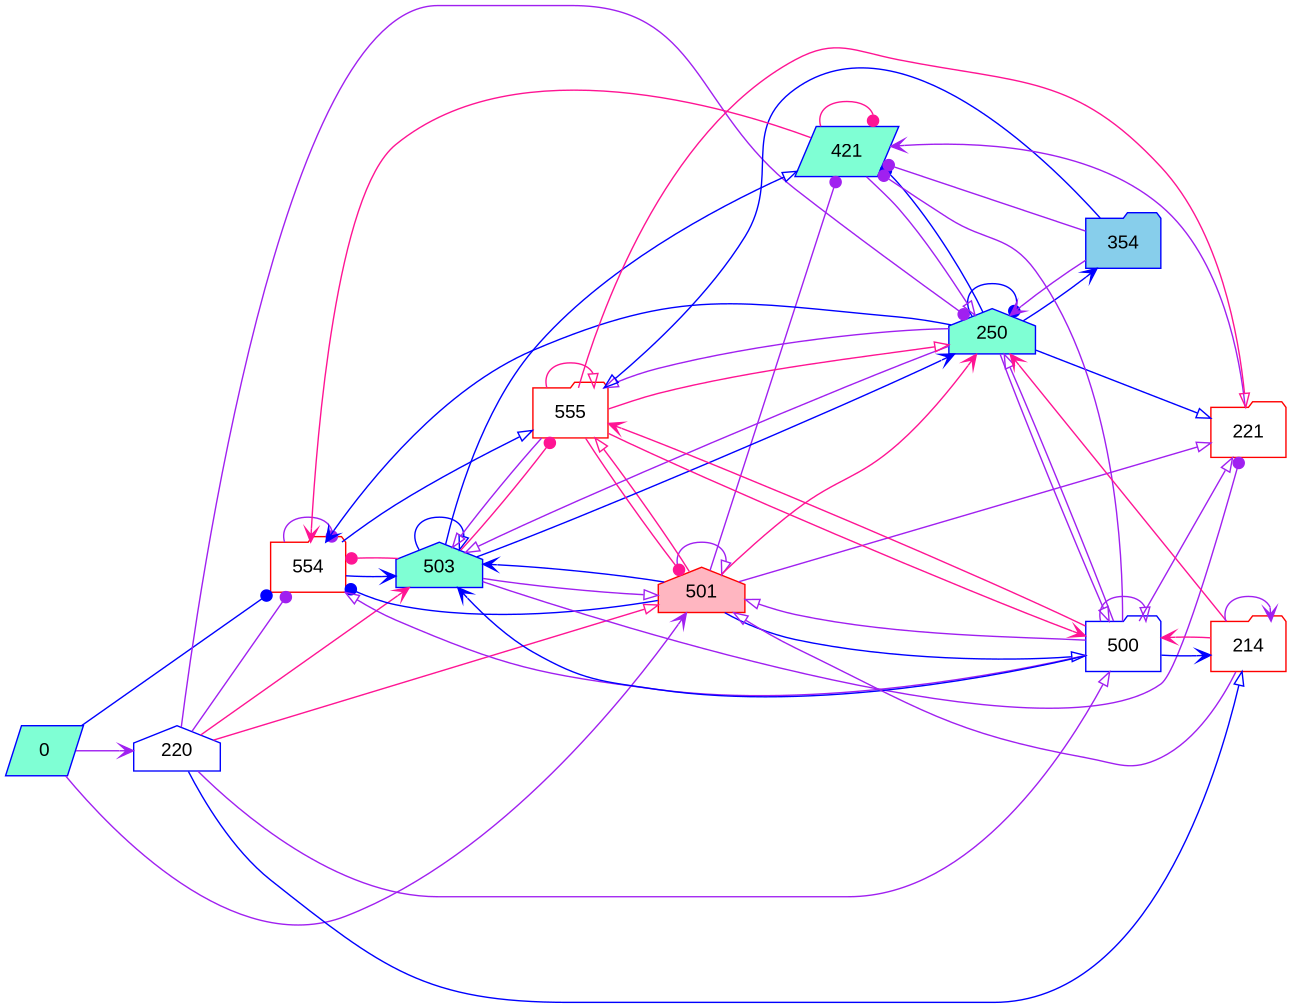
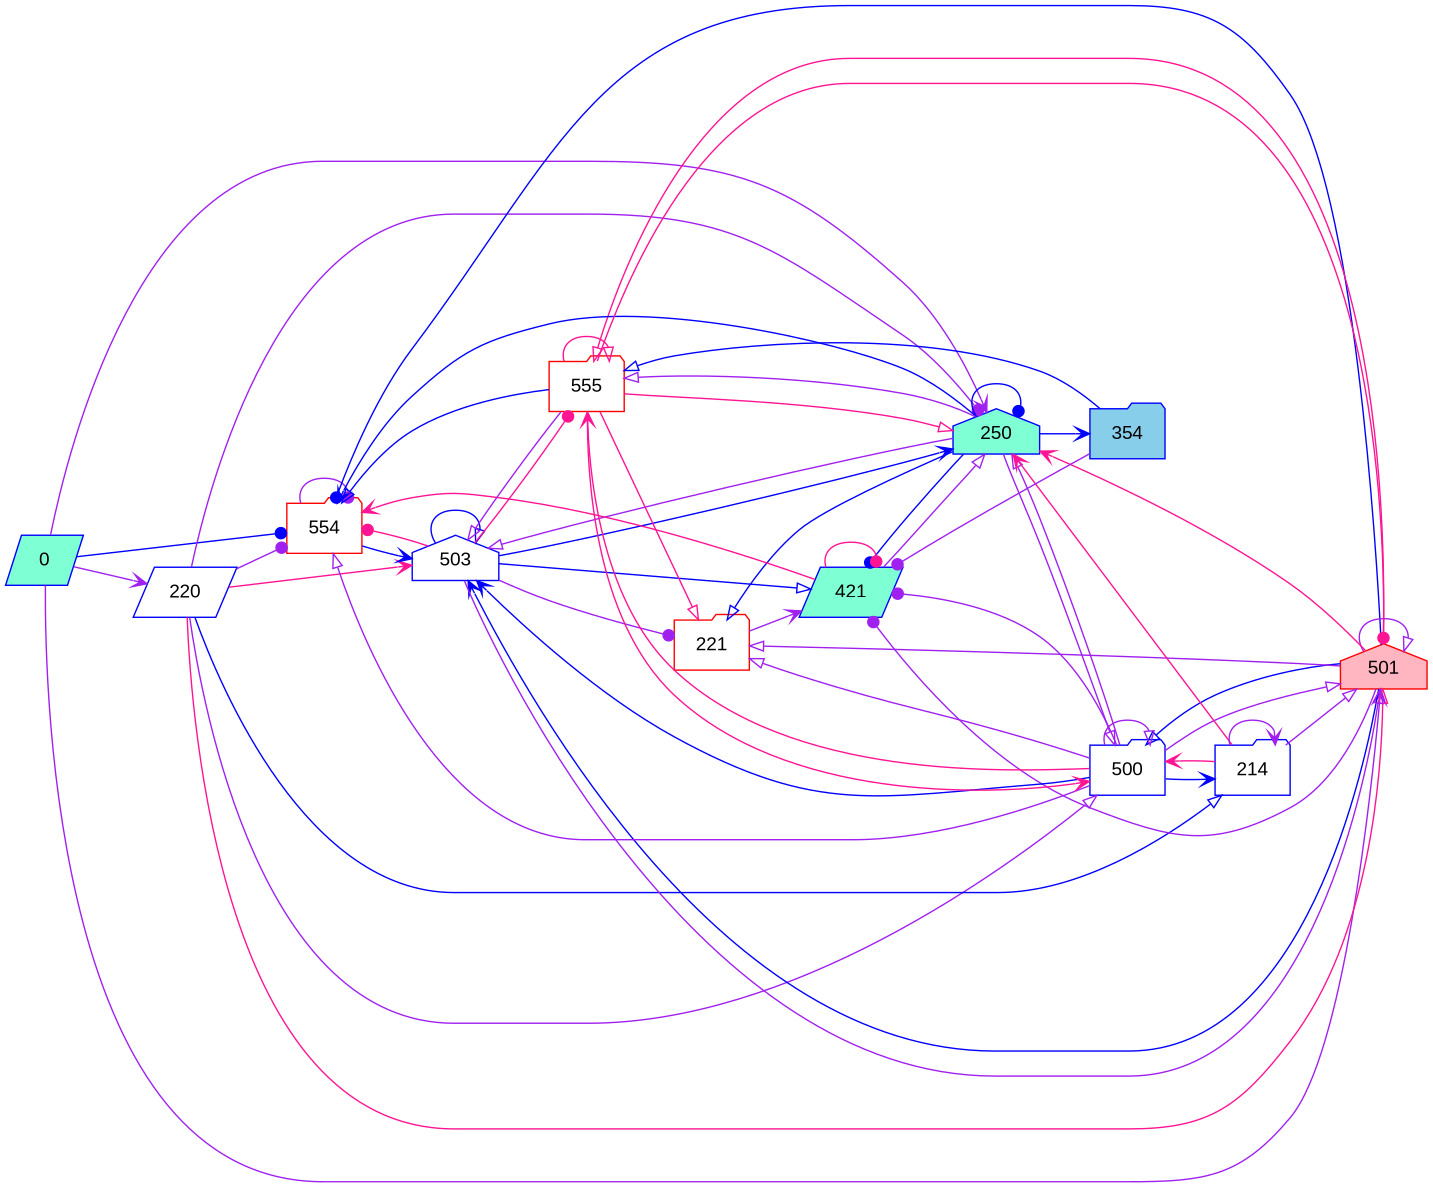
edge "354" -> "250": now "0" -> "250"
edge "554" -> "555": reversed
node "503": fillcolor aquamarine -> white
node "214": color red -> blue
node "220": shape house -> parallelogram
